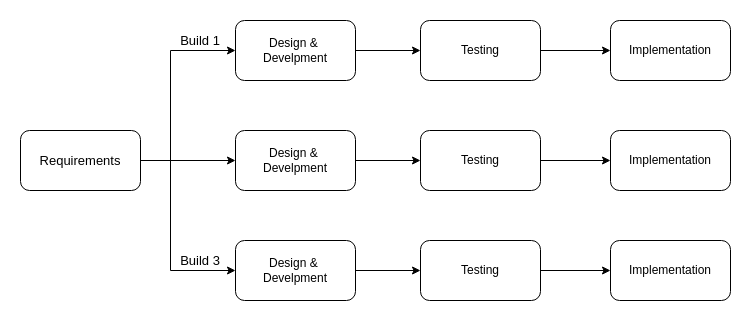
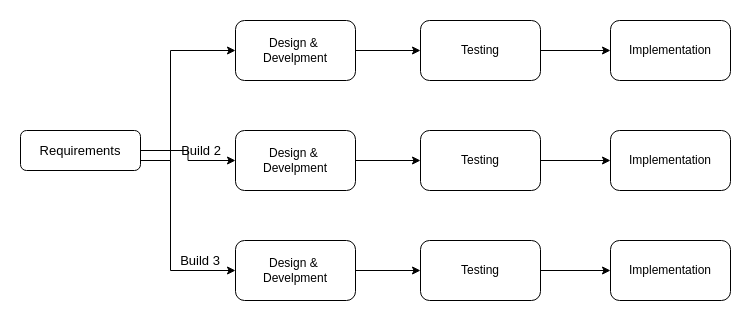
node "Build 1": removed
node "Build 2": added
node "Requirements": size 120x60 -> 120x40
